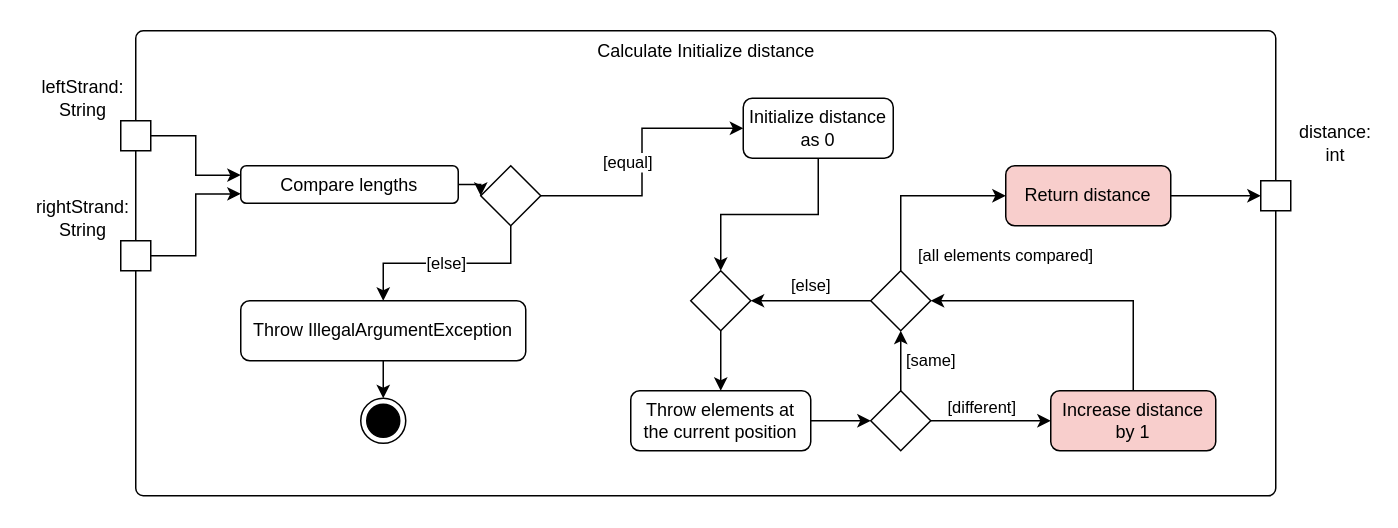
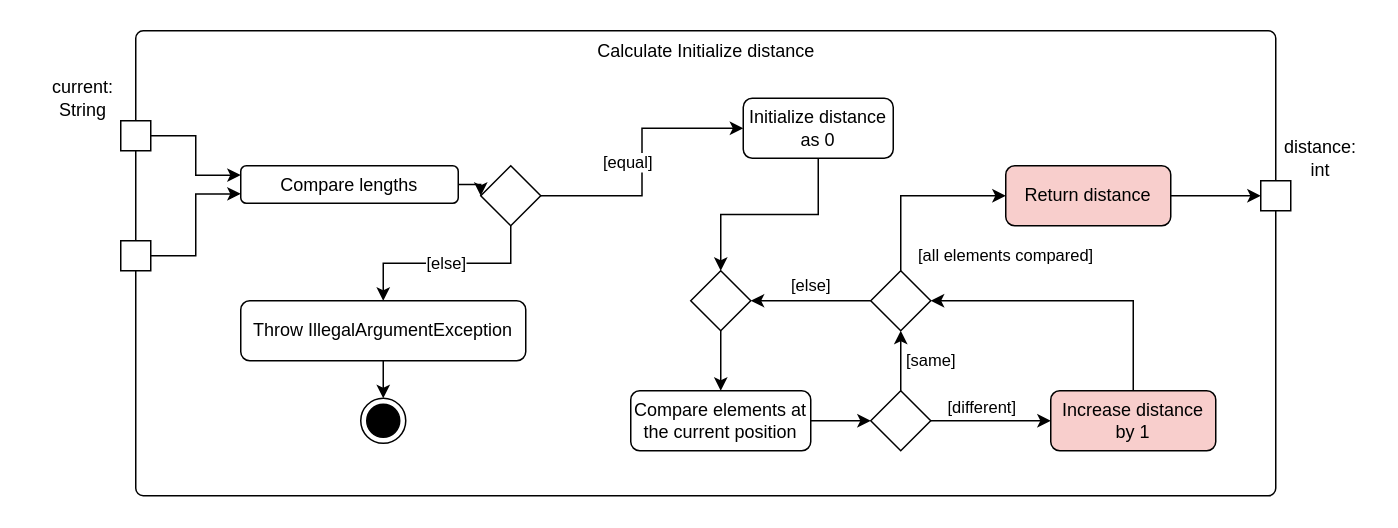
node "leftStrand: String": label "leftStrand: String" -> "current: String"
node "distance: int": moved (1336, 143) -> (1321, 158)
node "rightStrand: String": removed
node "Throw elements at the current position": label "Throw elements at the current position" -> "Compare elements at the current position"
